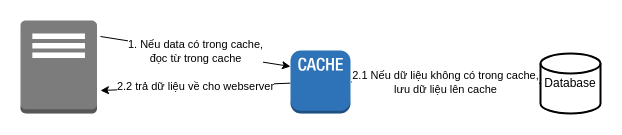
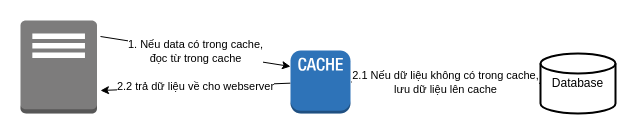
node "Database": size 60x60 -> 75x60
